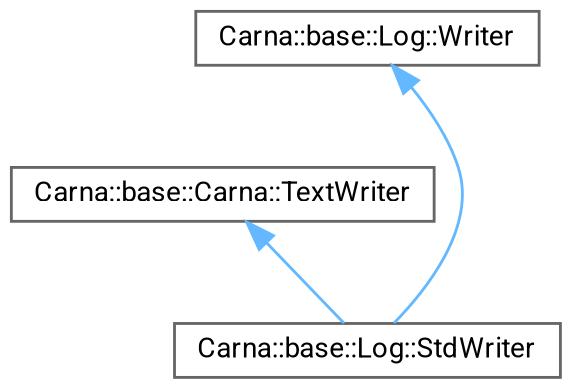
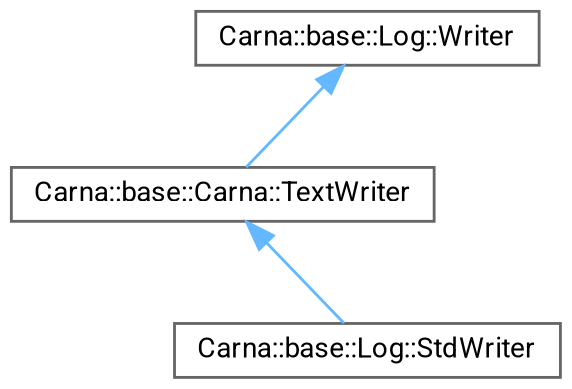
edge "Carna::base::Log::StdWriter" -> "Carna::base::Log::Writer": now "Carna::base::Carna::TextWriter" -> "Carna::base::Log::Writer"
